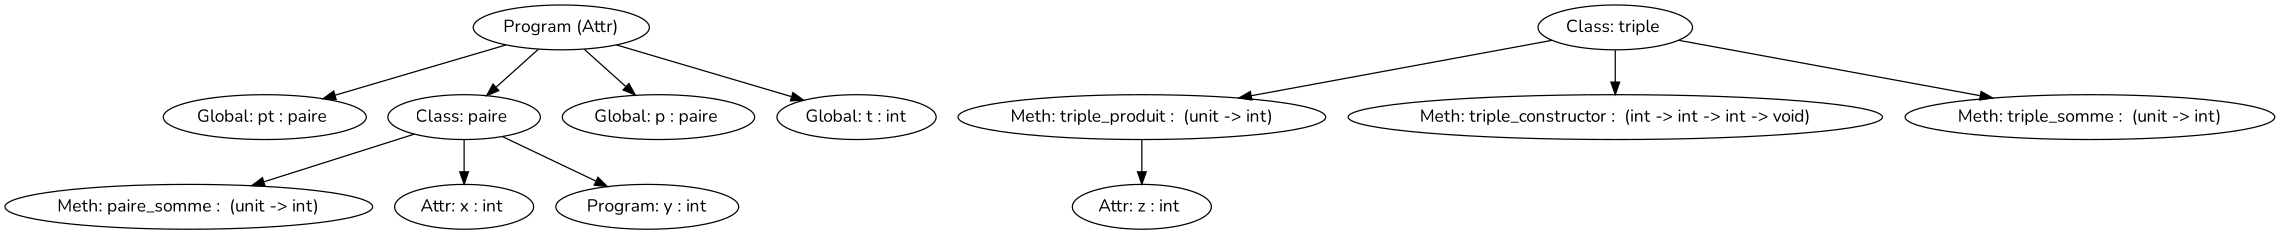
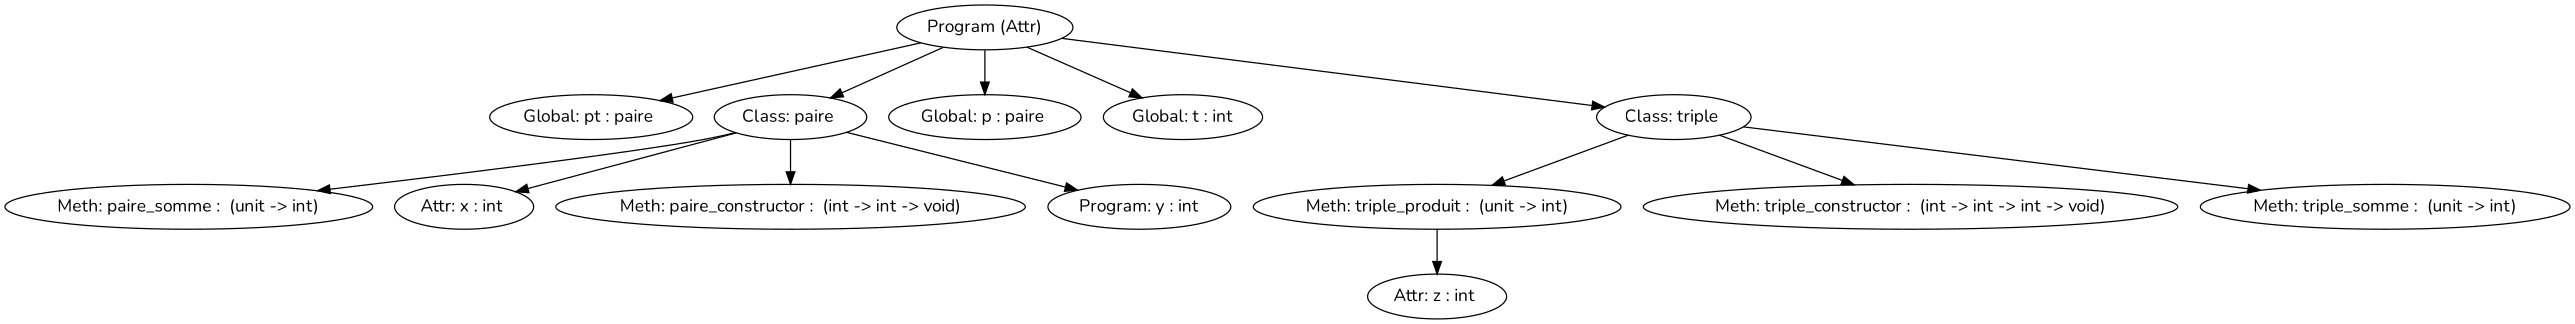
edge "Program (Attr)" -> "Class: triple": added
node "Meth: paire_constructor :  (int -> int -> void)": added
